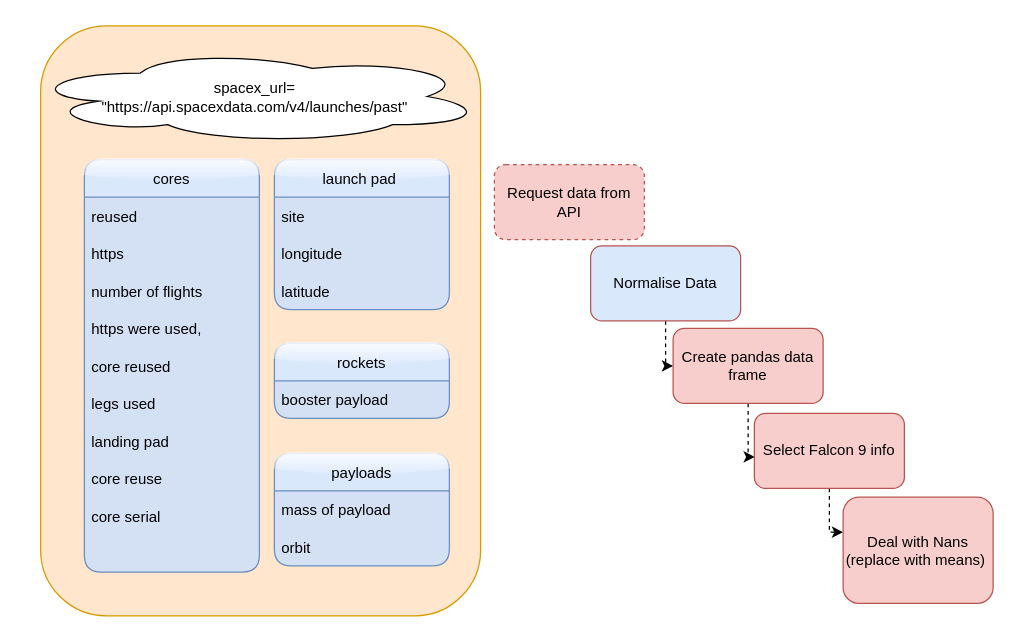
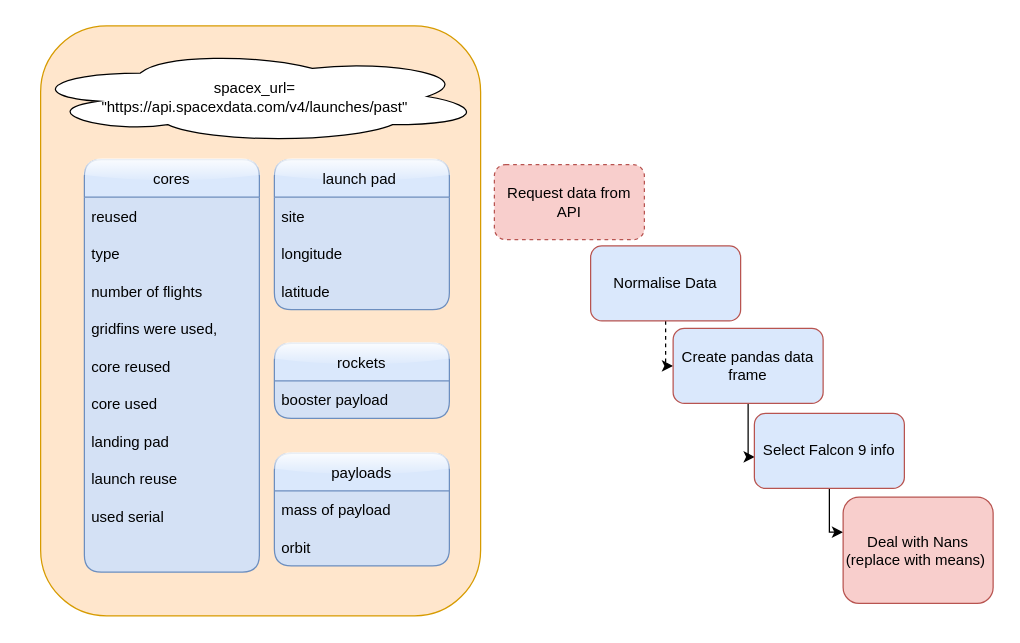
node "https": label "https" -> "type"
node "https were used,": label "https were used," -> "gridfins were used,"
node "Create pandas data frame": fillcolor #f8cecc -> #dae8fc
node "legs used": label "legs used" -> "core used"
edge "Create pandas data frame" -> "Select Falcon 9 info": style dashed -> solid
node "Select Falcon 9 info": fillcolor #f8cecc -> #dae8fc
node "core reuse": label "core reuse" -> "launch reuse"
edge "Select Falcon 9 info" -> "Deal with Nans (replace with means)": style dashed -> solid
node "core serial": label "core serial" -> "used serial"
